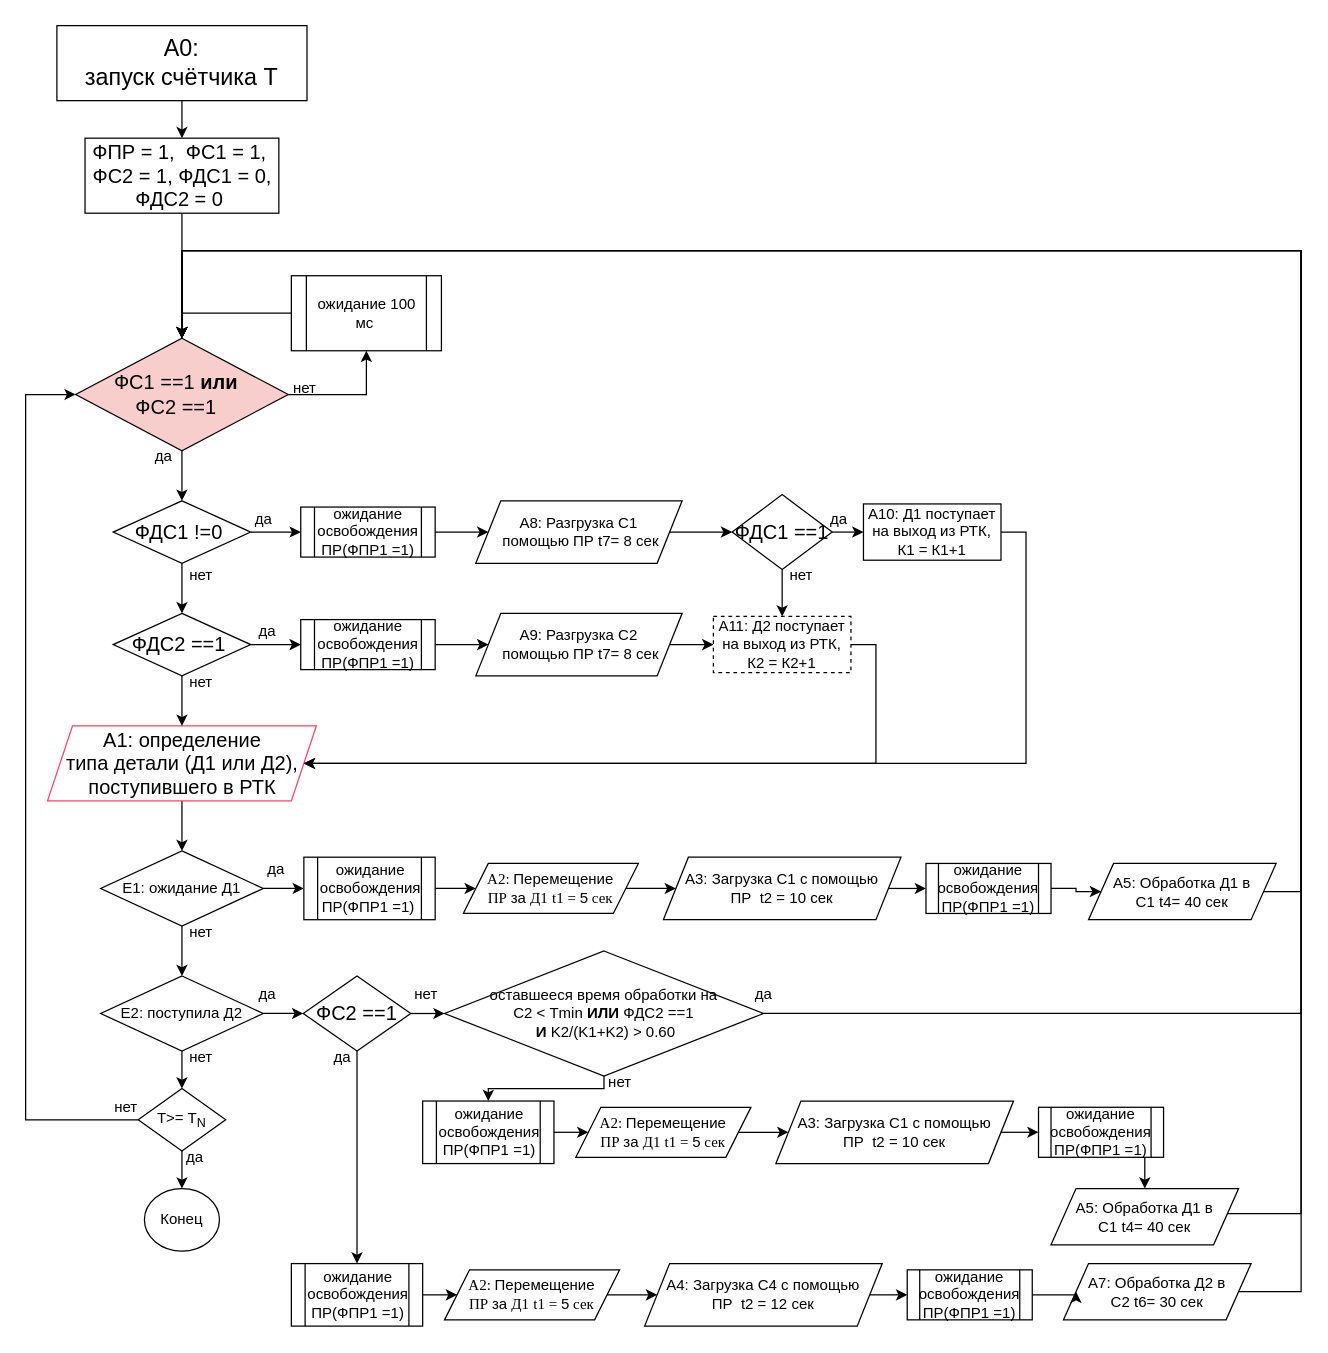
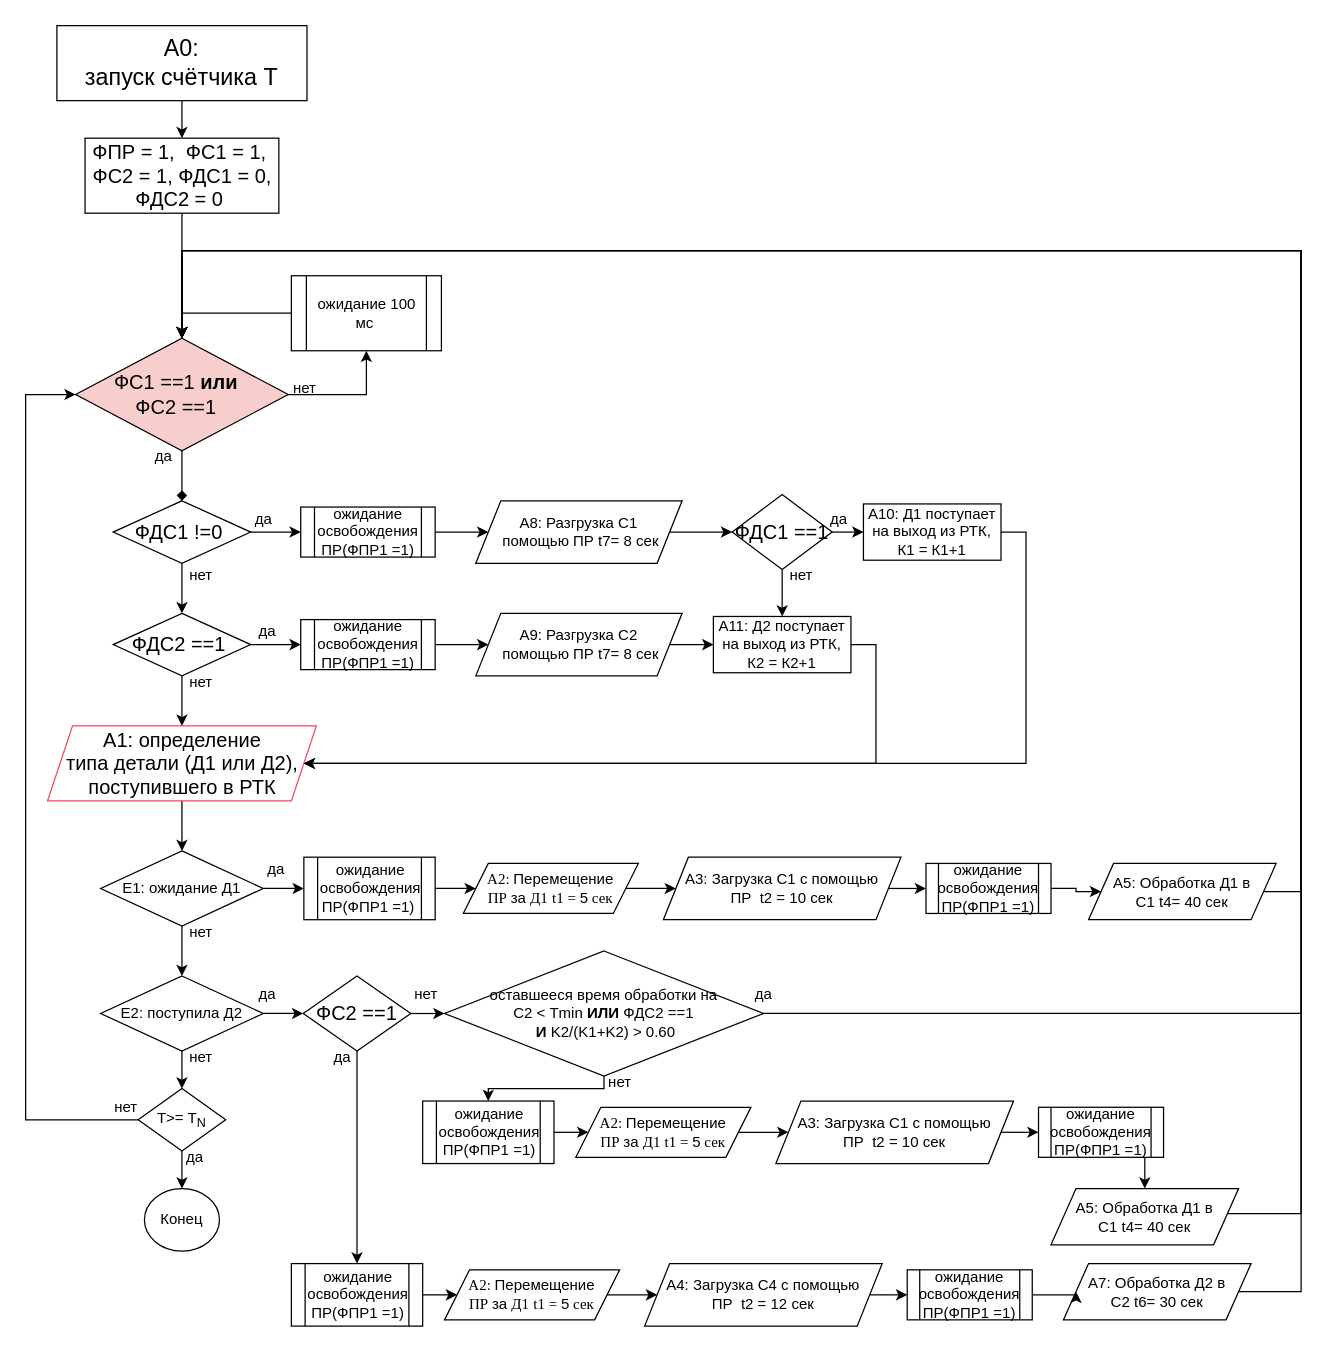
edge "ФС1 ==1 или ФС2 ==1" -> "ФДС1 !=0": arrowhead classic -> diamond
node "А11: Д2 поступает на выход из РТК, К2 = К2+1": style dashed -> solid
